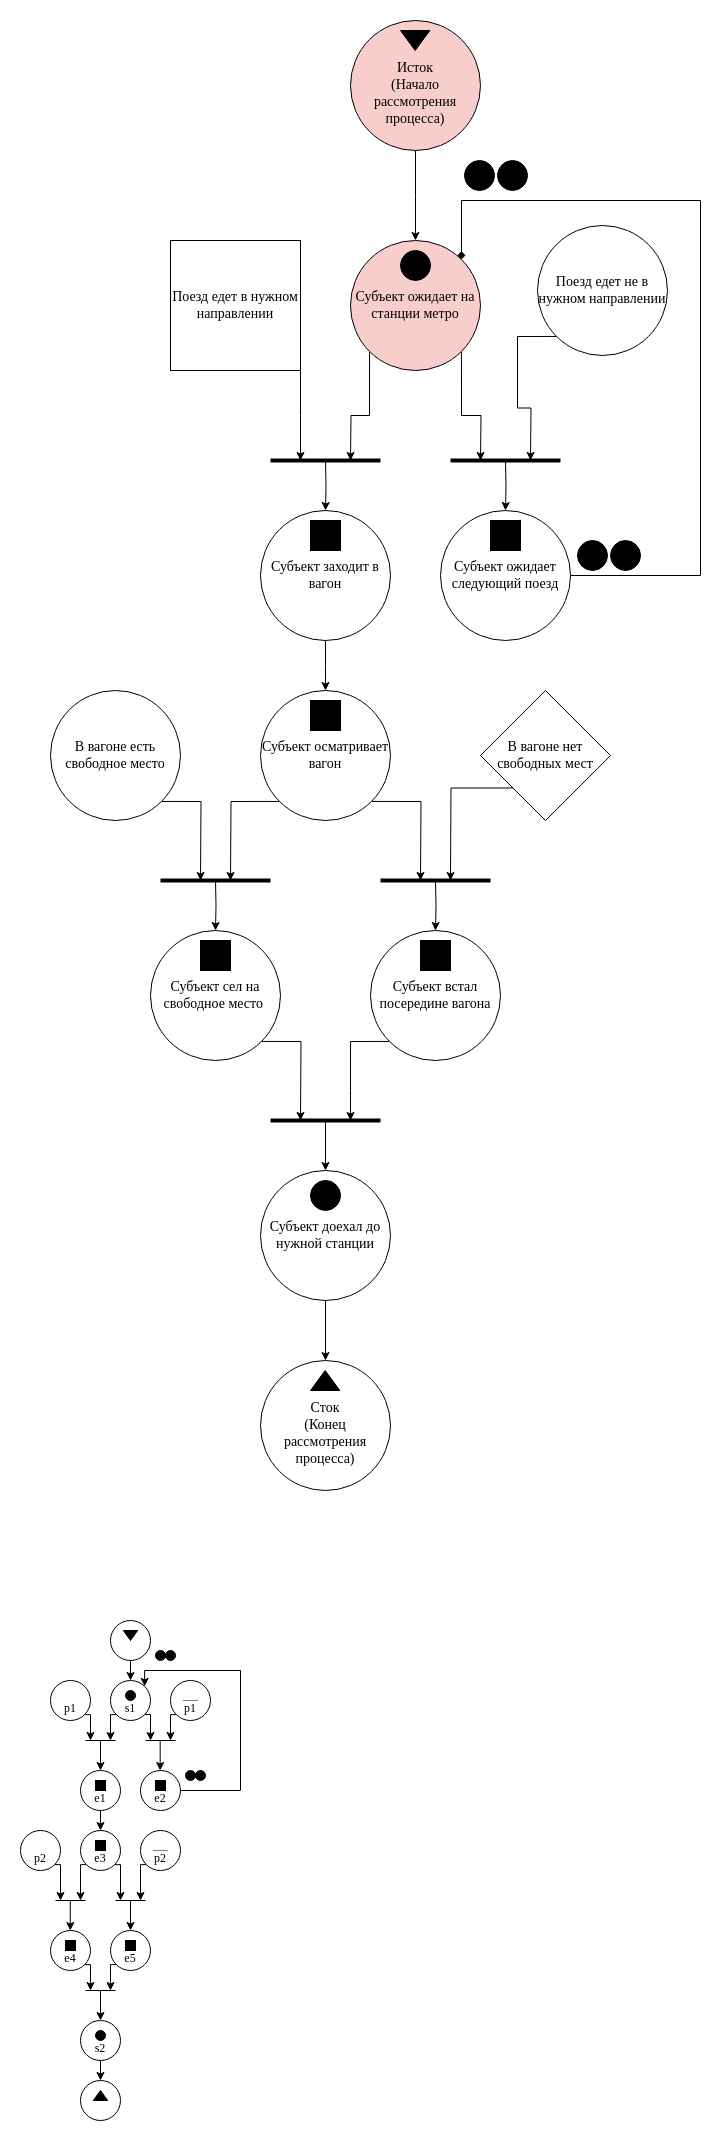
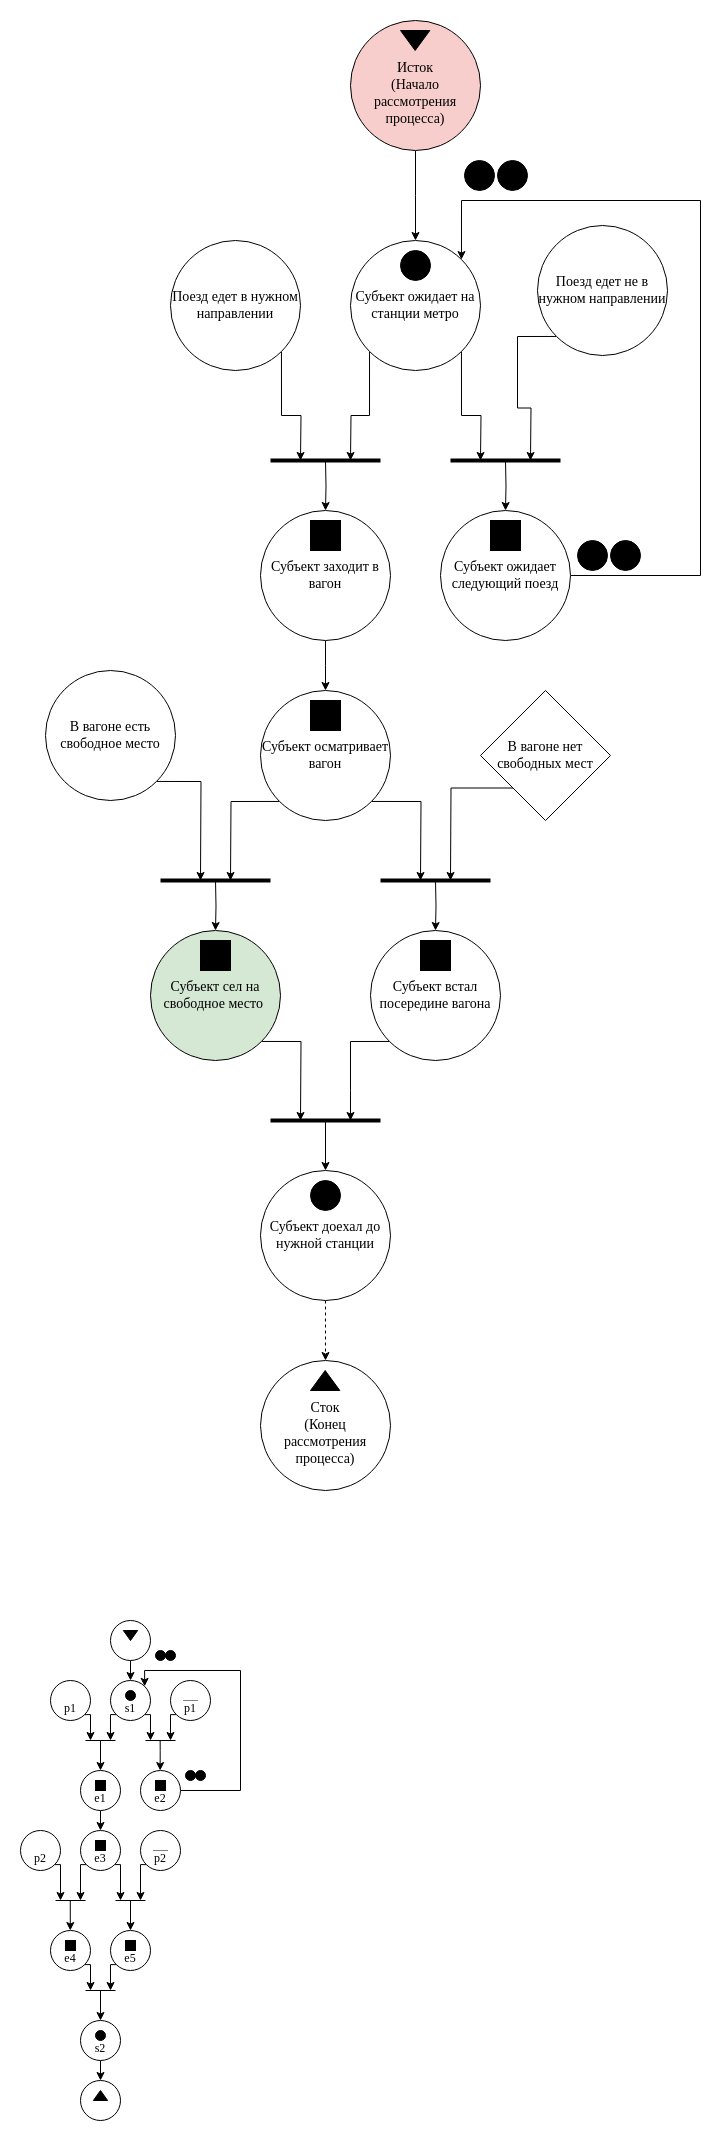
edge "Субъект ожидает следующий поезд" -> "Субъект ожидает на станции метро": arrowhead diamond -> classic
node "Поезд едет в нужном направлении": shape rectangle -> ellipse
node "Субъект ожидает на станции метро": fillcolor #f8cecc -> #ffffff
node "В вагоне есть свободное место": moved (116, 756) -> (111, 736)
node "Субъект сел на свободное место": fillcolor #ffffff -> #d5e8d4
edge "Субъект доехал до нужной станции" -> "Сток (Конец рассмотрения процесса)": style solid -> dashed
